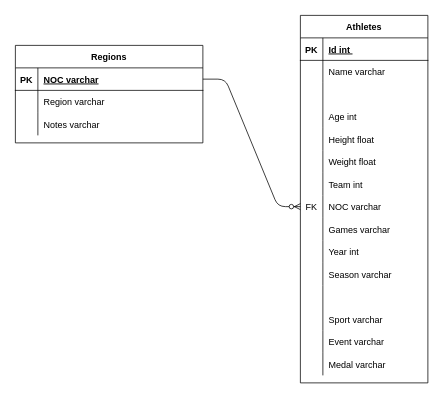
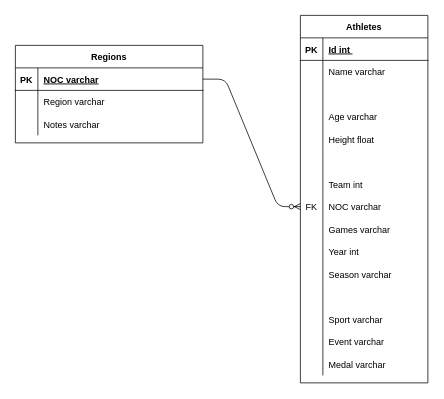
node "Age int": label "Age int" -> "Age varchar"
node "Weight float": removed
